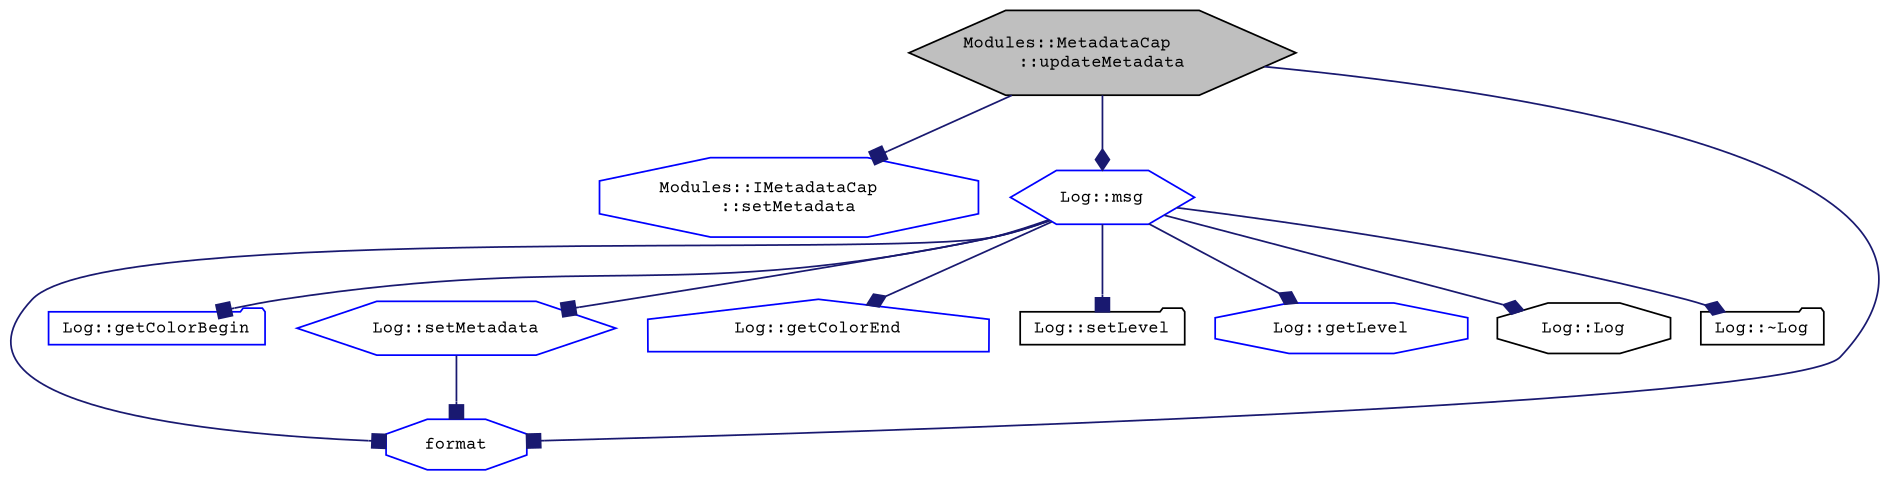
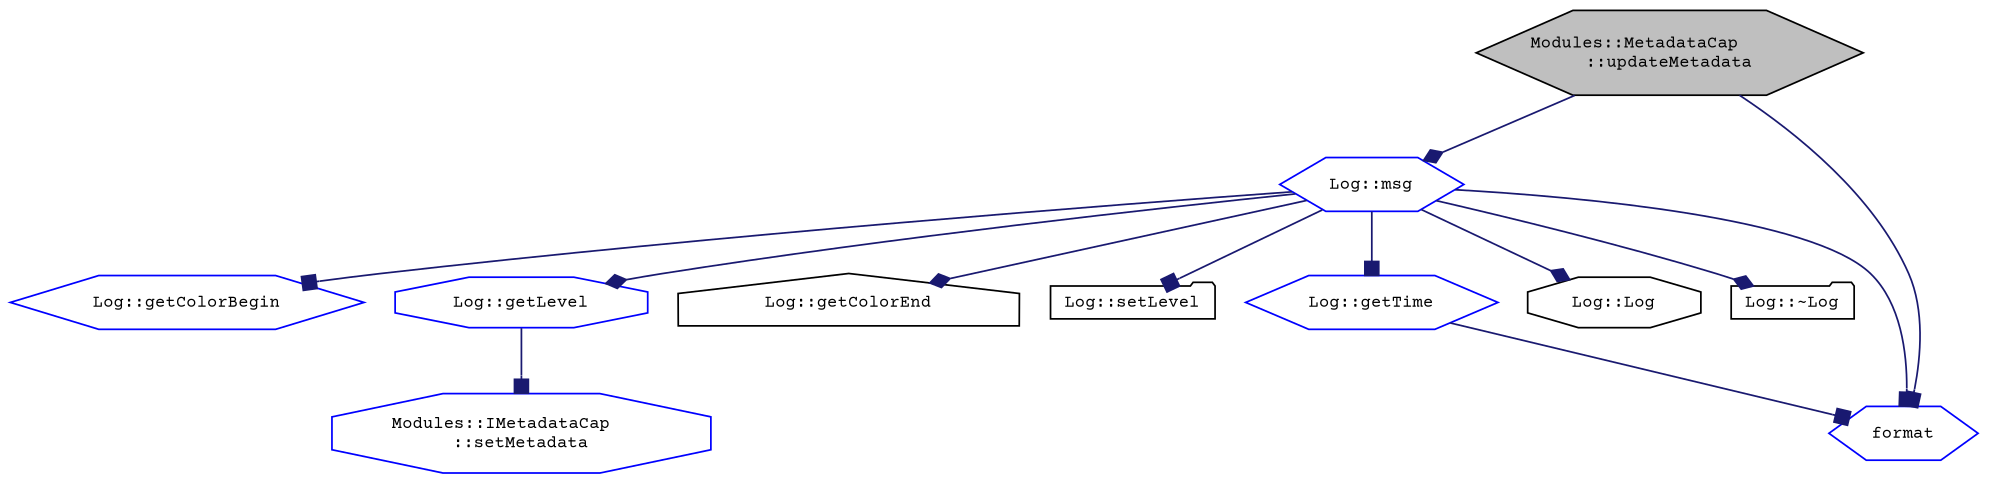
edge "Modules::MetadataCap ::updateMetadata" -> "Modules::IMetadataCap ::setMetadata": now "Log::getLevel" -> "Modules::IMetadataCap ::setMetadata"
node "Log::getColorBegin": shape folder -> hexagon
node "Log::setMetadata": label "Log::setMetadata" -> "Log::getTime"
node "Log::getColorEnd": color blue -> black
node "format": shape octagon -> hexagon
